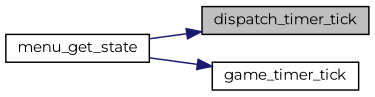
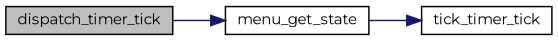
edge "menu_get_state" -> "dispatch_timer_tick": reversed
node "game_timer_tick": label "game_timer_tick" -> "tick_timer_tick"
